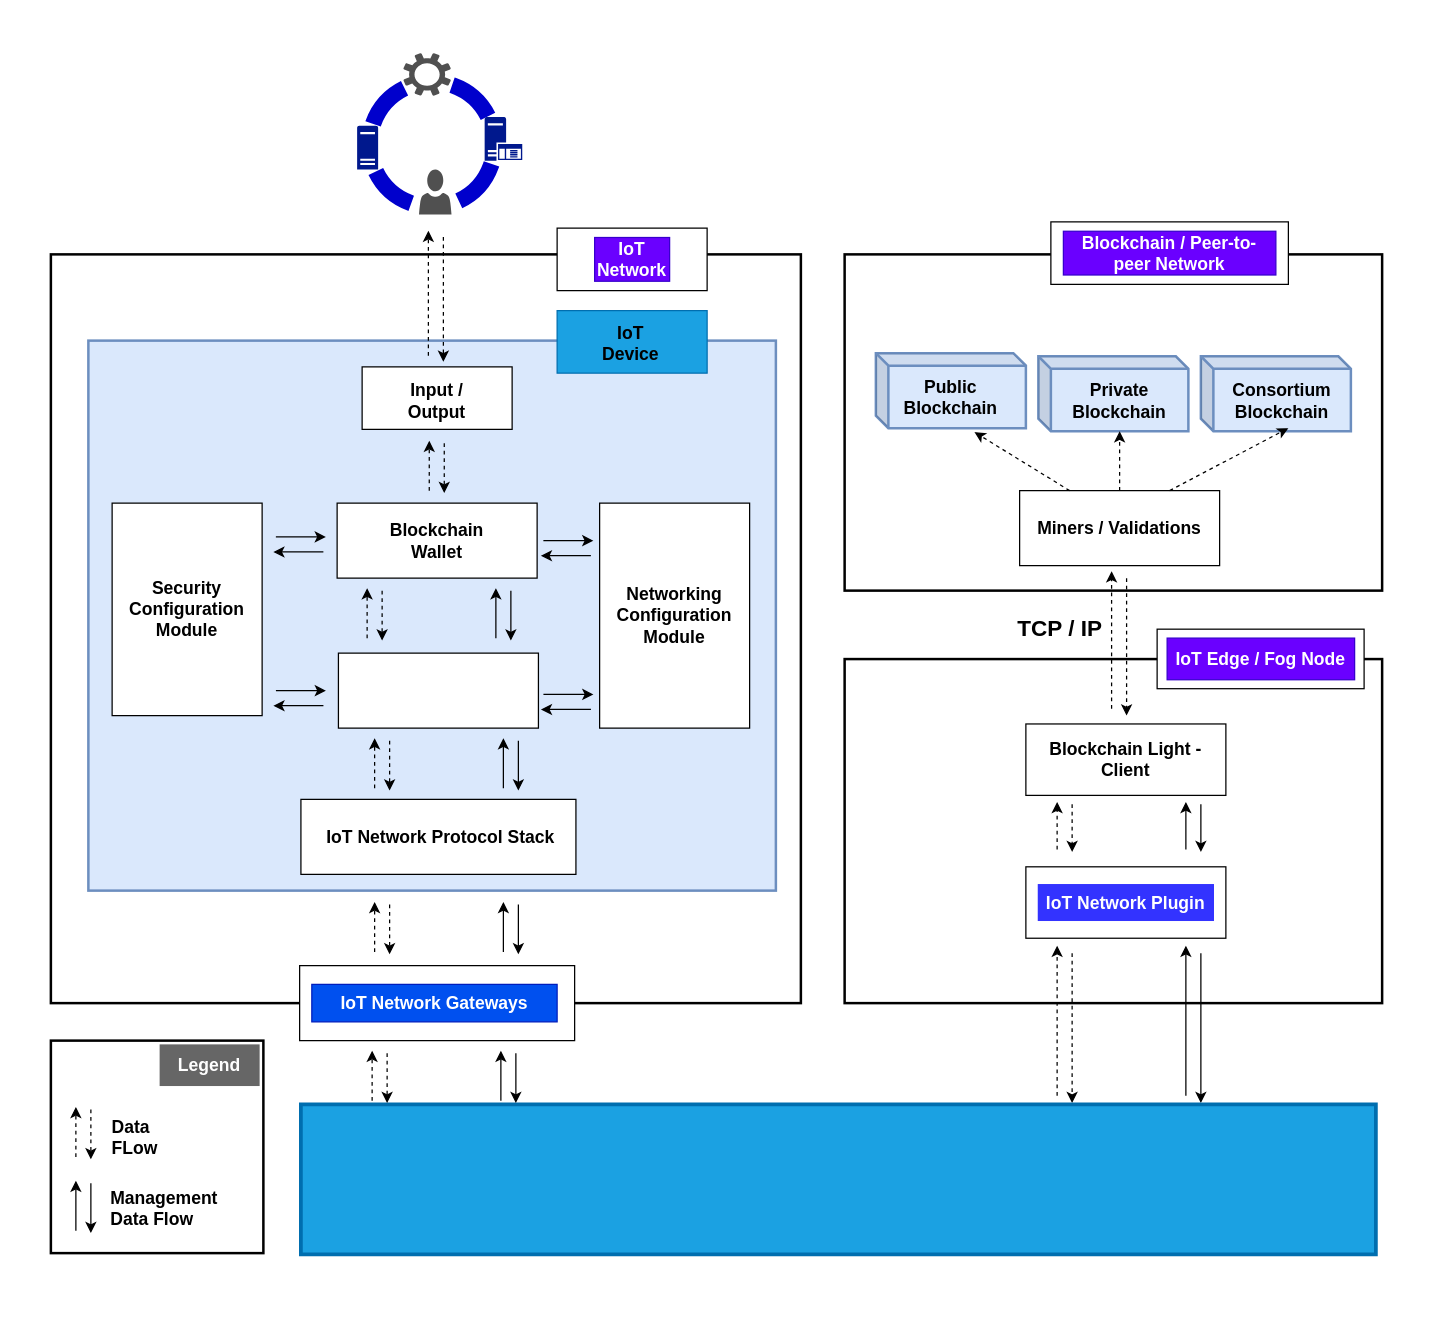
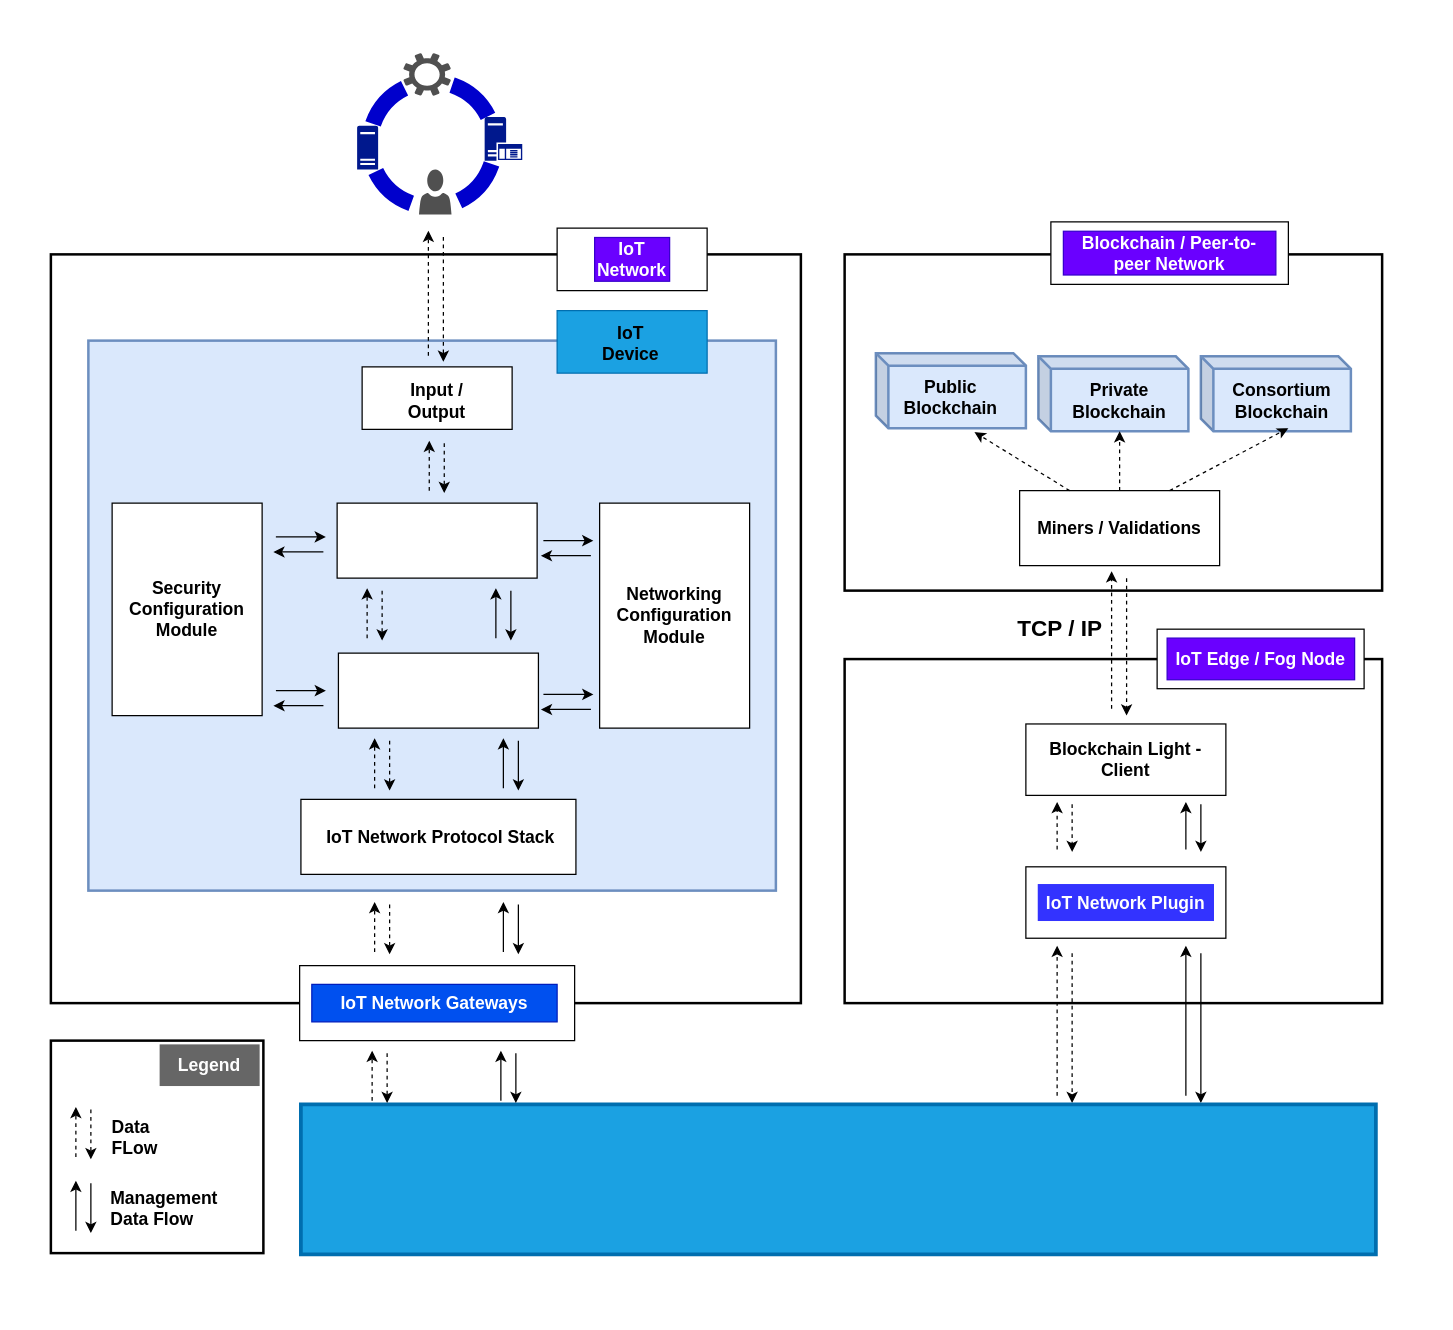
node "Blockchain Wallet": removed
